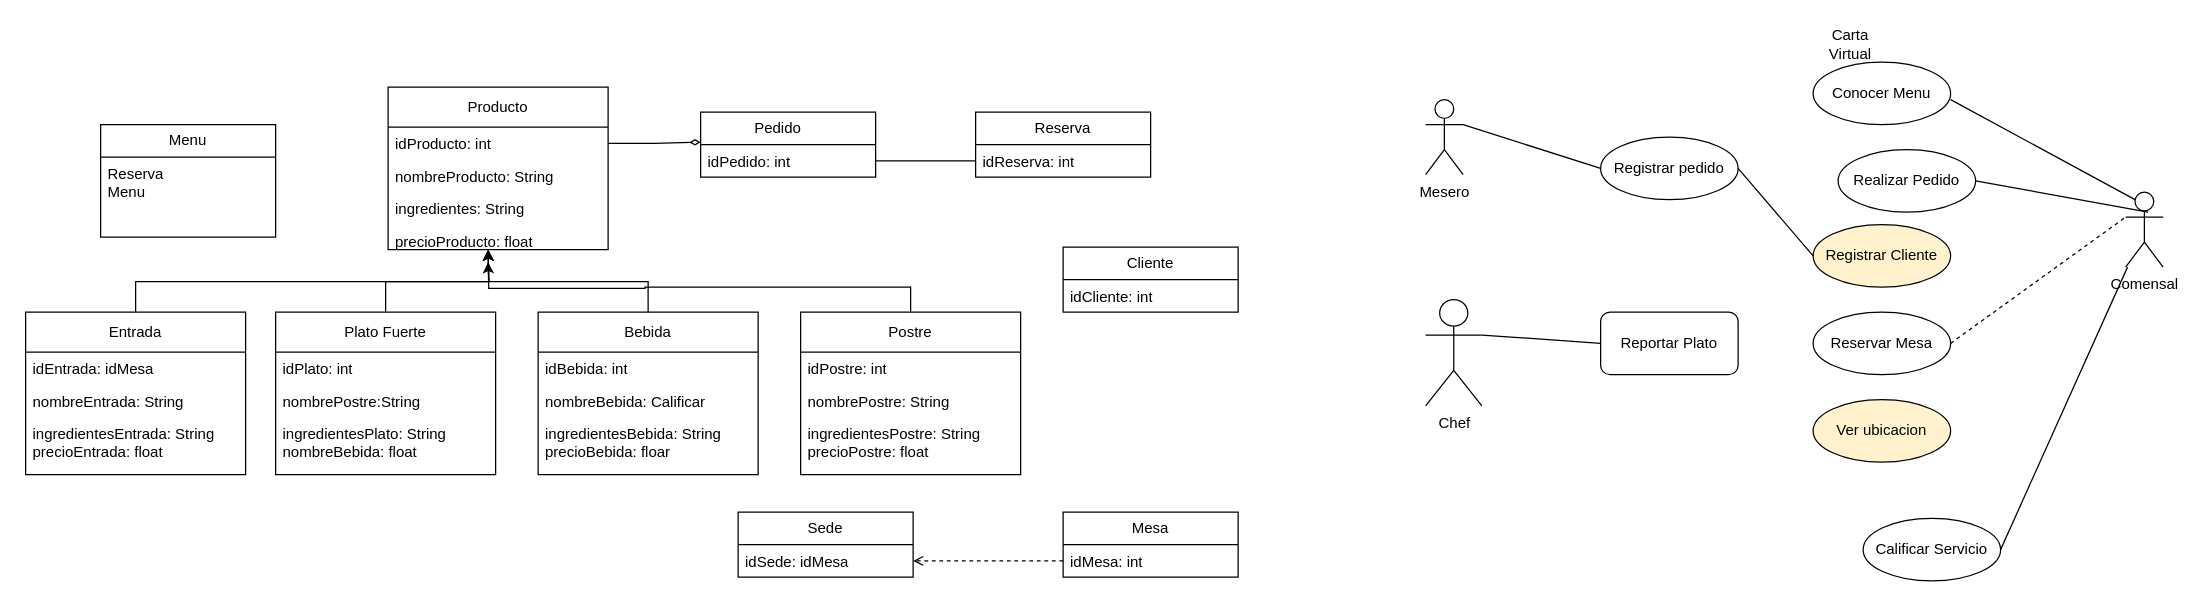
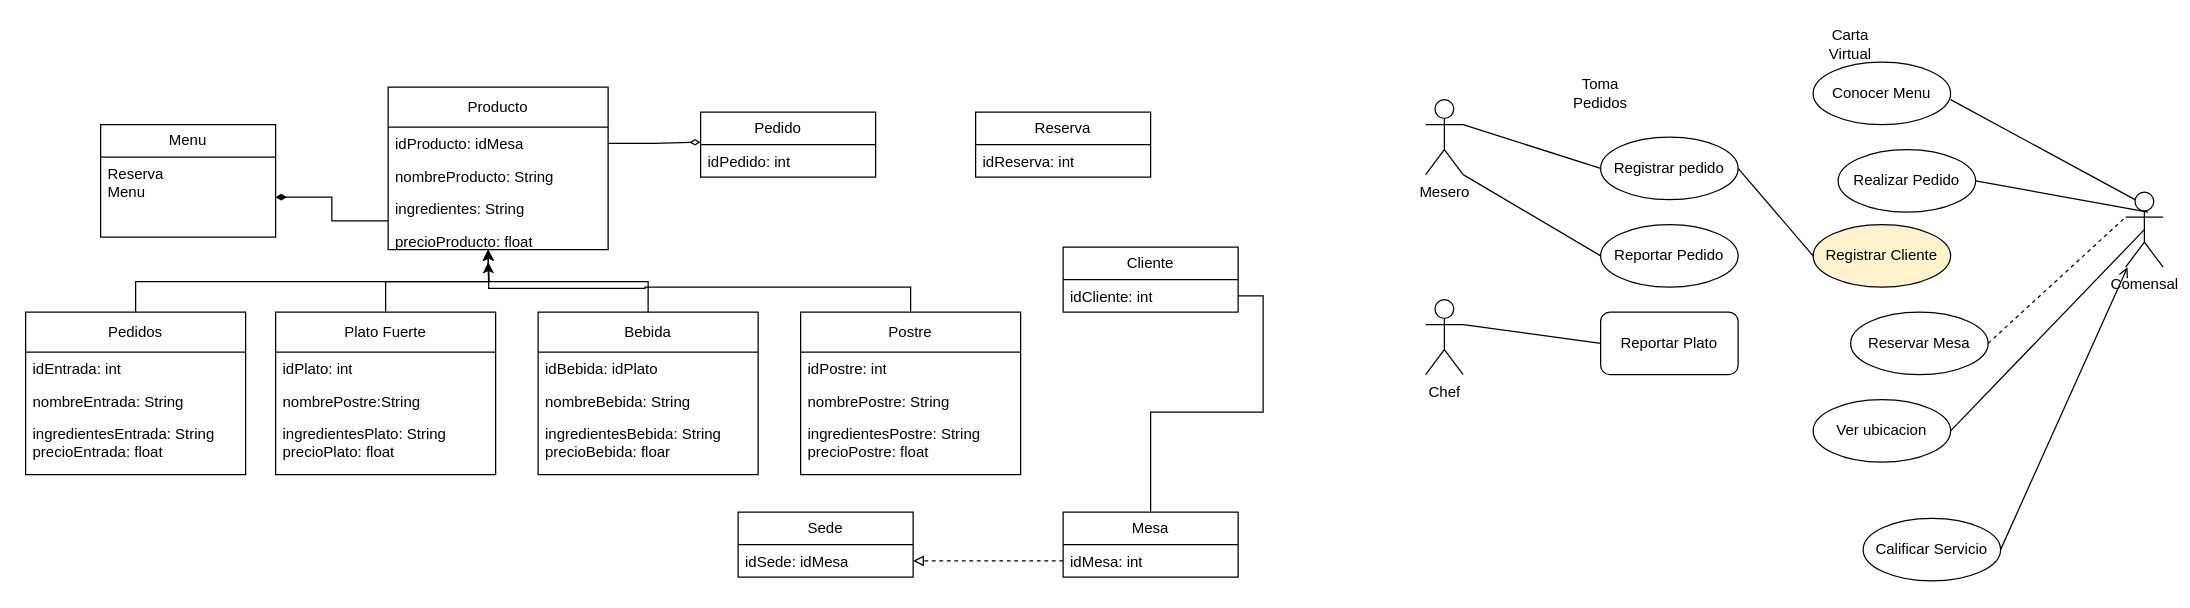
node "Toma Pedidos": added
node "idProducto: int": label "idProducto: int" -> "idProducto: idMesa"
edge "idPedido: int" -- "idReserva: int": removed
edge "ingredientes: String" -> "Reserva Menu": added
edge "Mesero" -- "Reportar Pedido": added
node "Reportar Pedido": added
edge "Comensal" -- "Calificar Servicio": arrowhead none -> open
node "Entrada": label "Entrada" -> "Pedidos"
edge "Comensal" -- "Ver ubicacion": added
node "Reservar Mesa": moved (1882, 343) -> (1919, 343)
node "Chef": size 56x106 -> 38x75
node "idEntrada: idMesa": label "idEntrada: idMesa" -> "idEntrada: int"
node "idBebida: int": label "idBebida: int" -> "idBebida: idPlato"
node "nombreBebida: Calificar": label "nombreBebida: Calificar" -> "nombreBebida: String"
edge "idCliente: int" -- "Mesa": added
node "Ver ubicacion": fillcolor #fff2cc -> #ffffff
node "ingredientesPlato: String nombreBebida: float": label "ingredientesPlato: String nombreBebida: float" -> "ingredientesPlato: String precioPlato: float"
edge "idMesa: int" -> "idSede: idMesa": arrowhead open -> block
